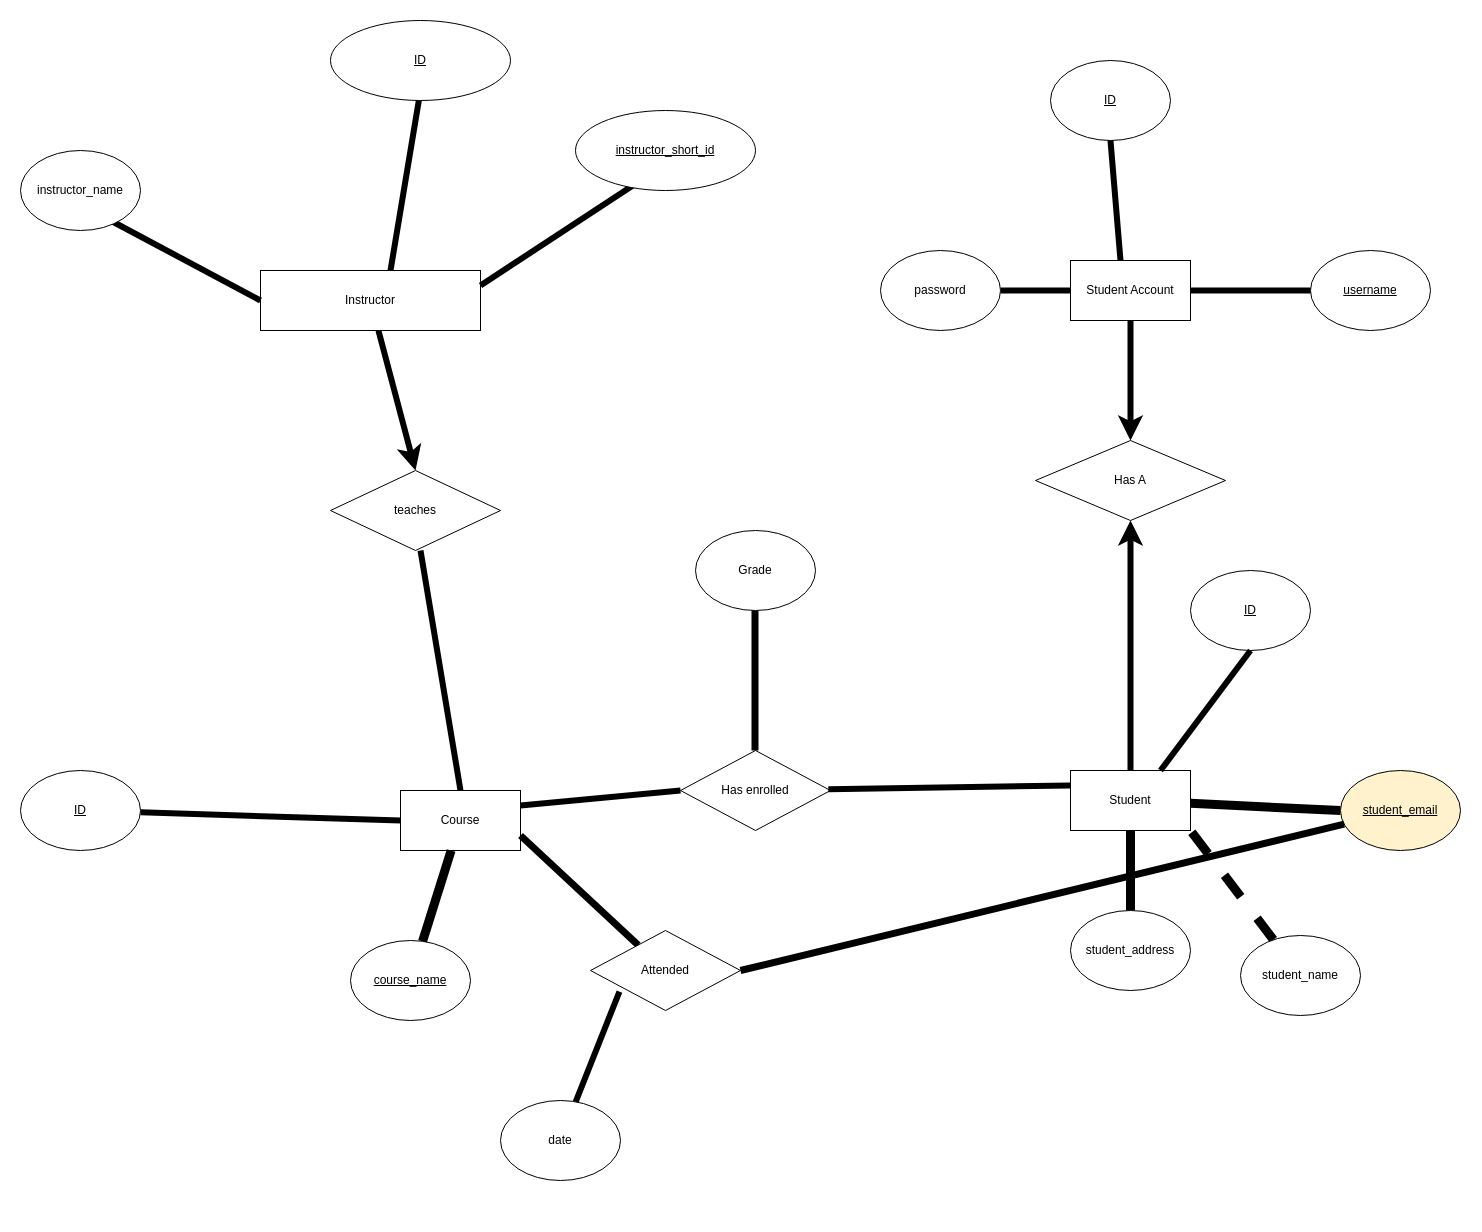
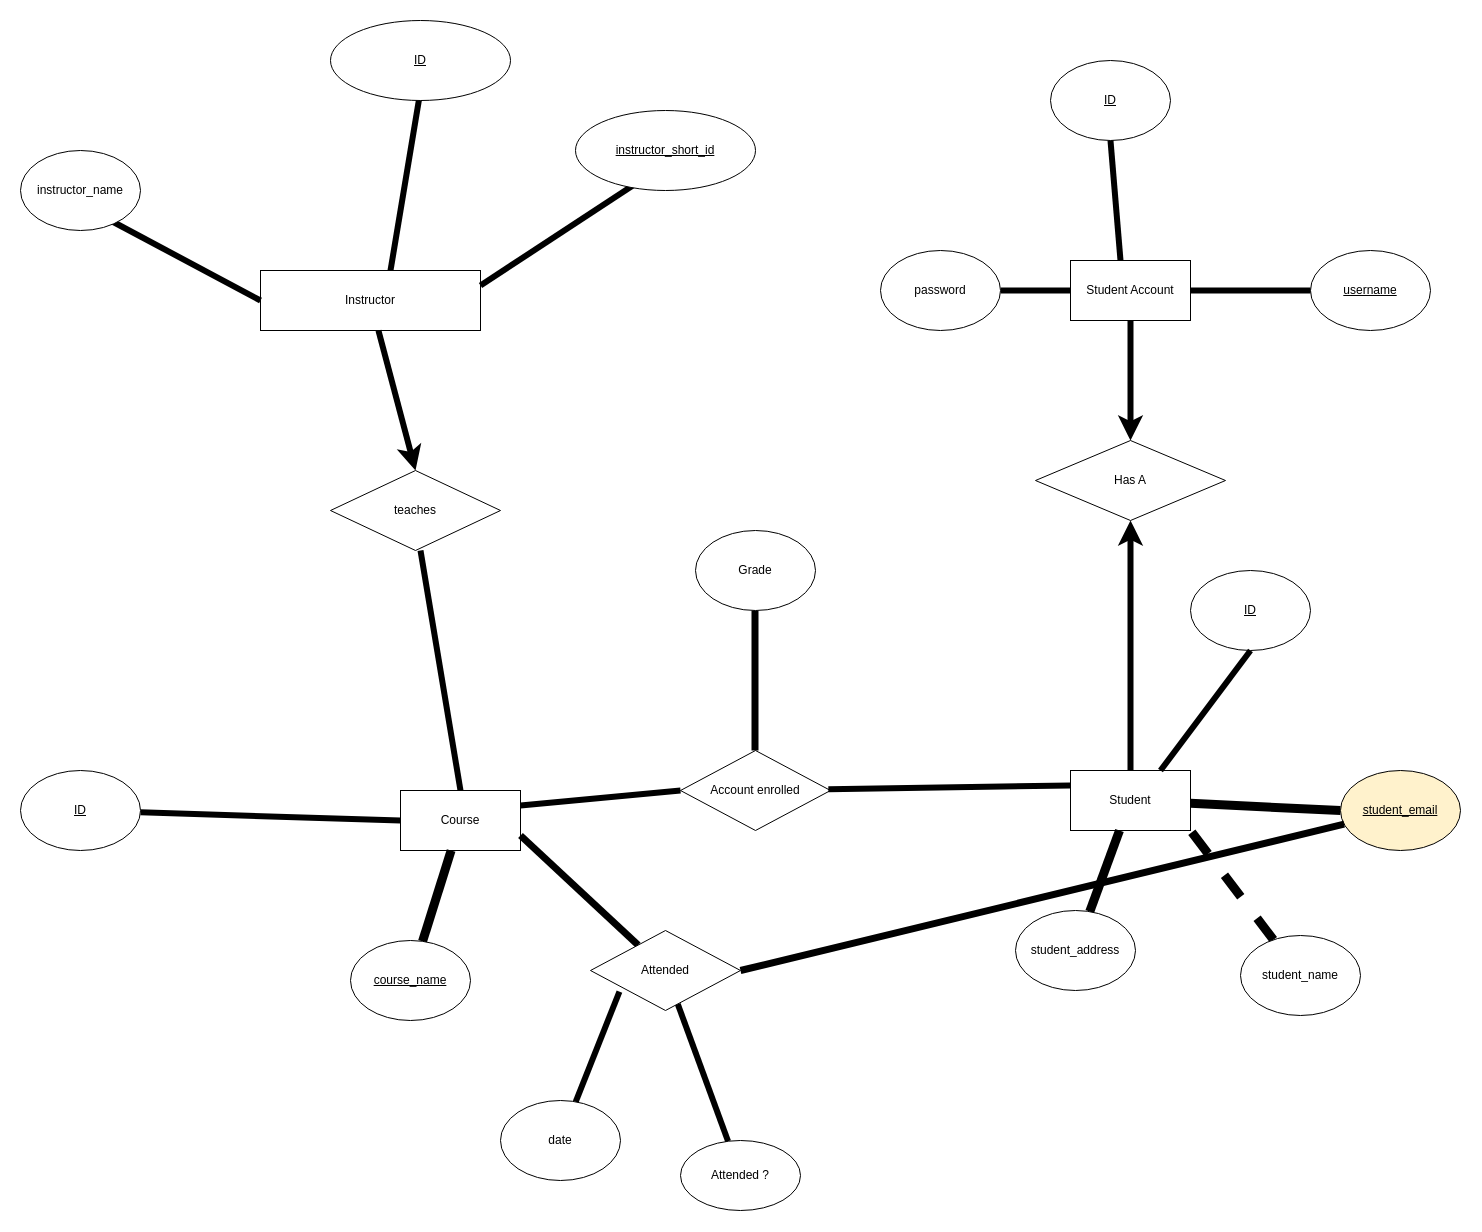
node "Has enrolled": label "Has enrolled" -> "Account enrolled"
node "student_address": moved (1131, 951) -> (1076, 951)
edge "Attended" -- "Attended ?": added
node "Attended ?": added
